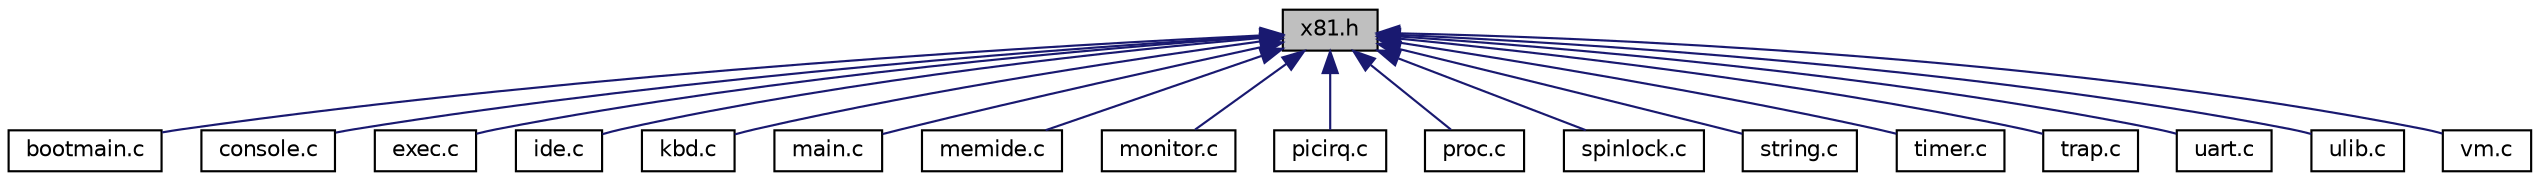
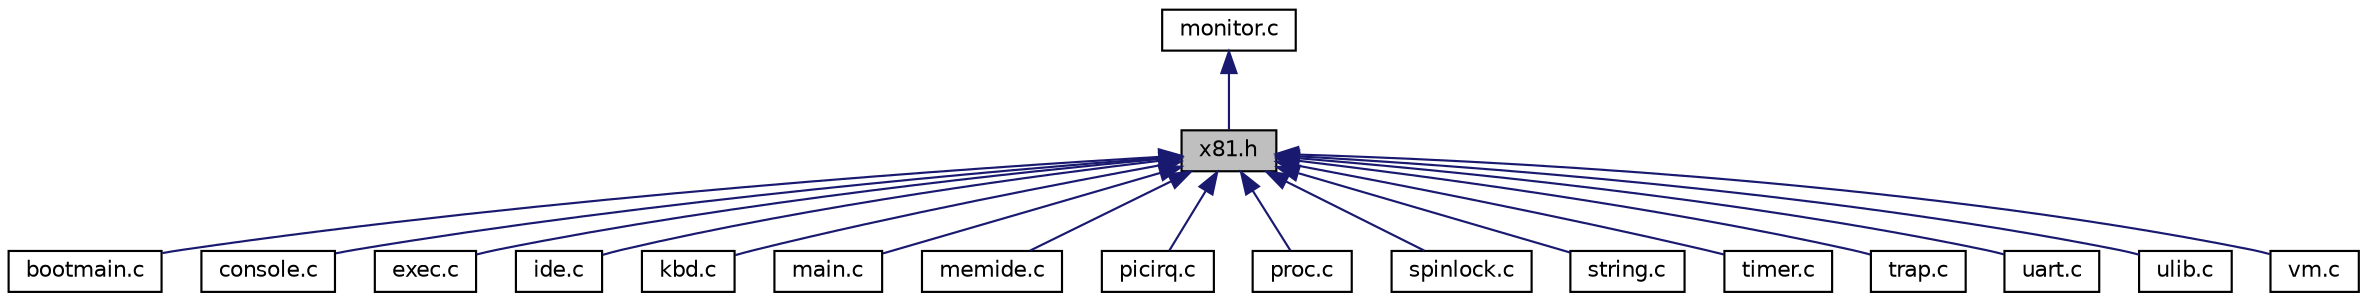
edge "monitor.c" -> "x81.h": reversed
